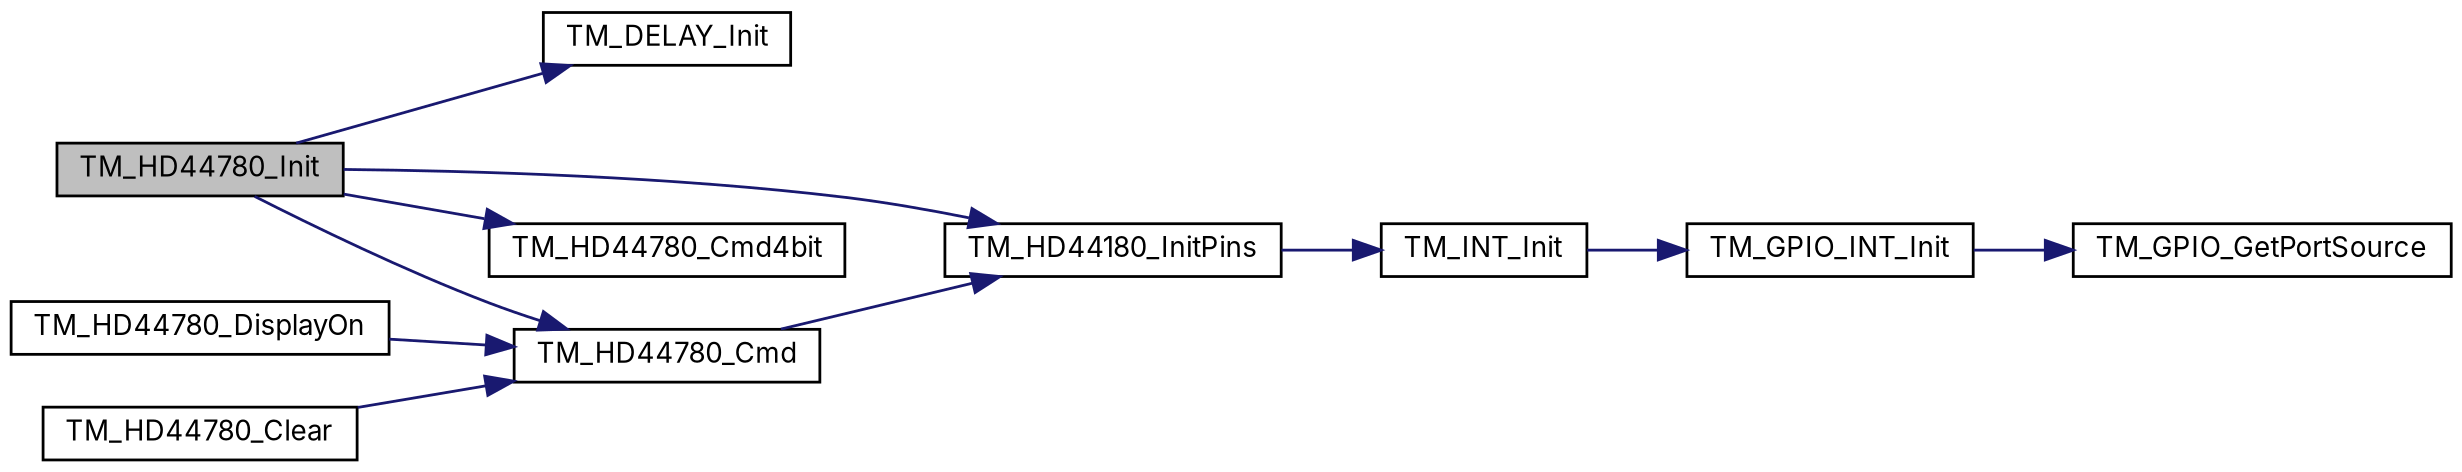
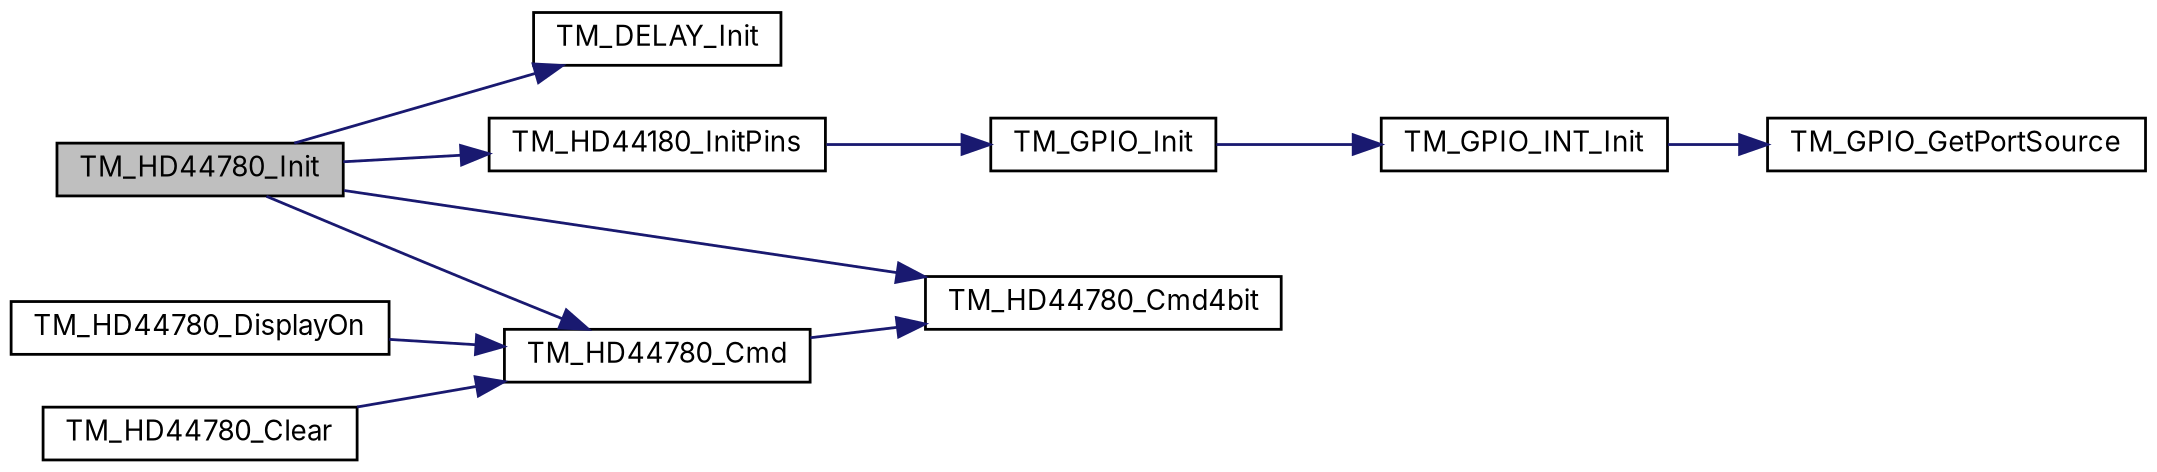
node "TM_INT_Init": label "TM_INT_Init" -> "TM_GPIO_Init"
edge "TM_HD44780_Cmd" -> "TM_HD44180_InitPins": now "TM_HD44780_Cmd" -> "TM_HD44780_Cmd4bit"
